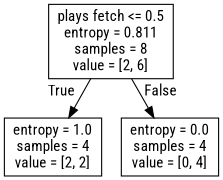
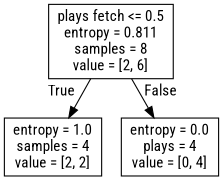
node "entropy = 0.0 samples = 4 value = [0, 4]": label "entropy = 0.0 samples = 4 value = [0, 4]" -> "entropy = 0.0 plays = 4 value = [0, 4]"
